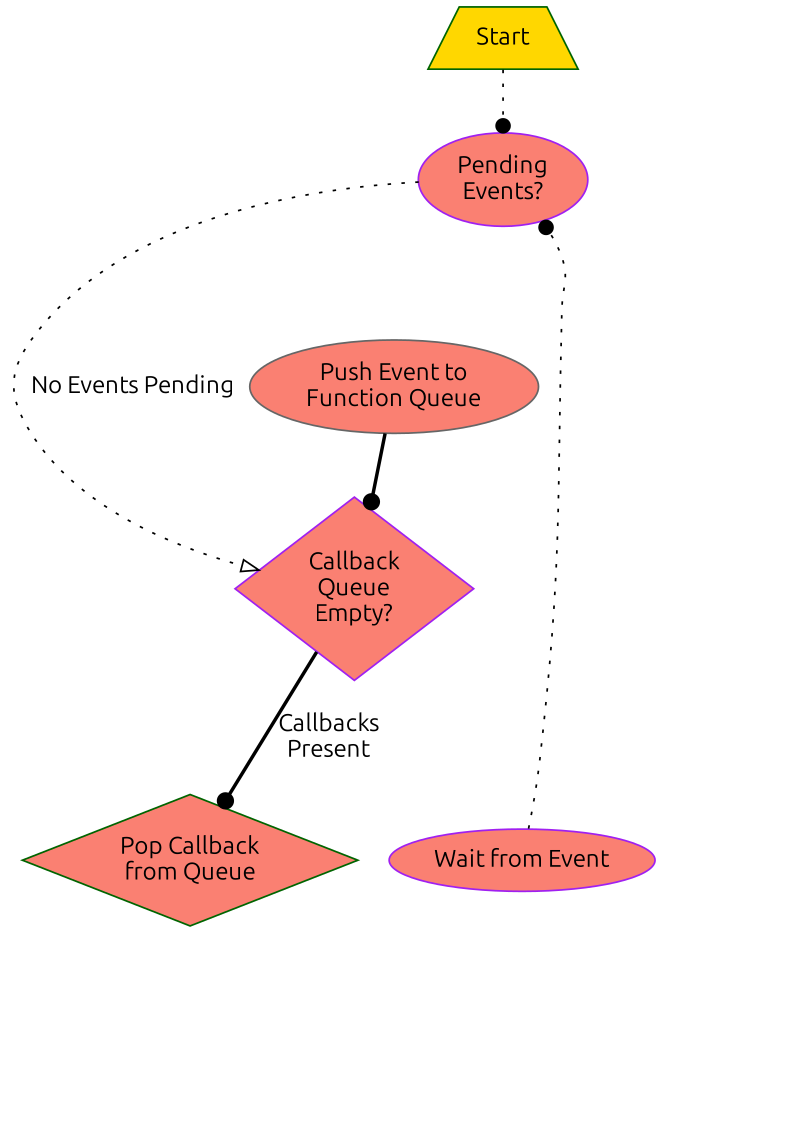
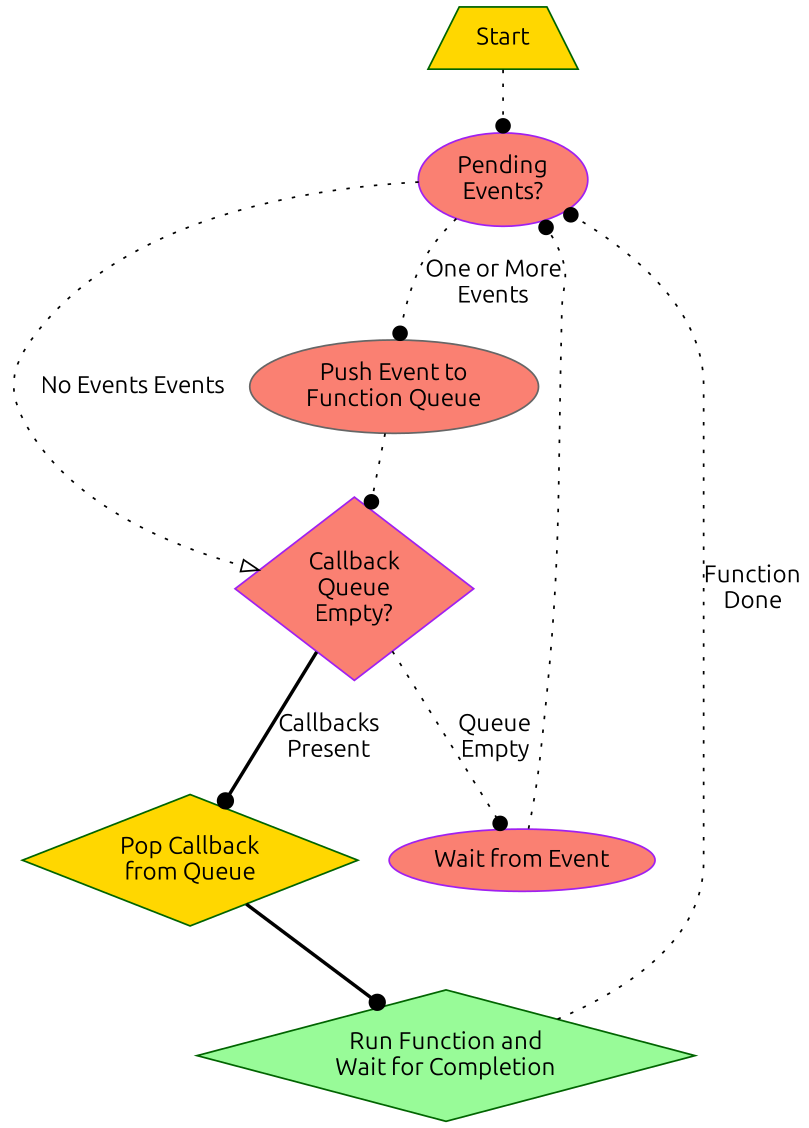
edge "Pending Events?" -> "Push Event to Function Queue": added, label "One or More Events"
edge "Pending Events?" -> "Callback Queue Empty?": label "No Events Pending" -> "No Events Events"
edge "Push Event to Function Queue" -> "Callback Queue Empty?": style bold -> dotted
edge "Callback Queue Empty?" -> "Wait from Event": added, label "Queue Empty"
node "Pop Callback from Queue": fillcolor salmon -> gold
node "Run Function and Wait for Completion": added
